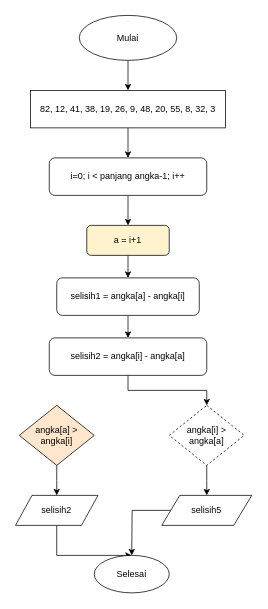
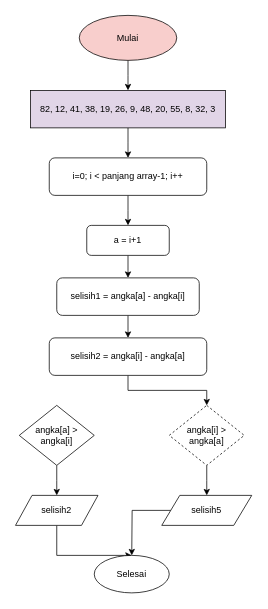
node "Mulai": fillcolor #ffffff -> #f8cecc
node "82, 12, 41, 38, 19, 26, 9, 48, 20, 55, 8, 32, 3": fillcolor #ffffff -> #e1d5e7
node "i=0; i < panjang angka-1; i++": label "i=0; i < panjang angka-1; i++" -> "i=0; i < panjang array-1; i++"
node "a = i+1": fillcolor #fff2cc -> #ffffff
node "angka[a] > angka[i]": fillcolor #ffe6cc -> #ffffff
